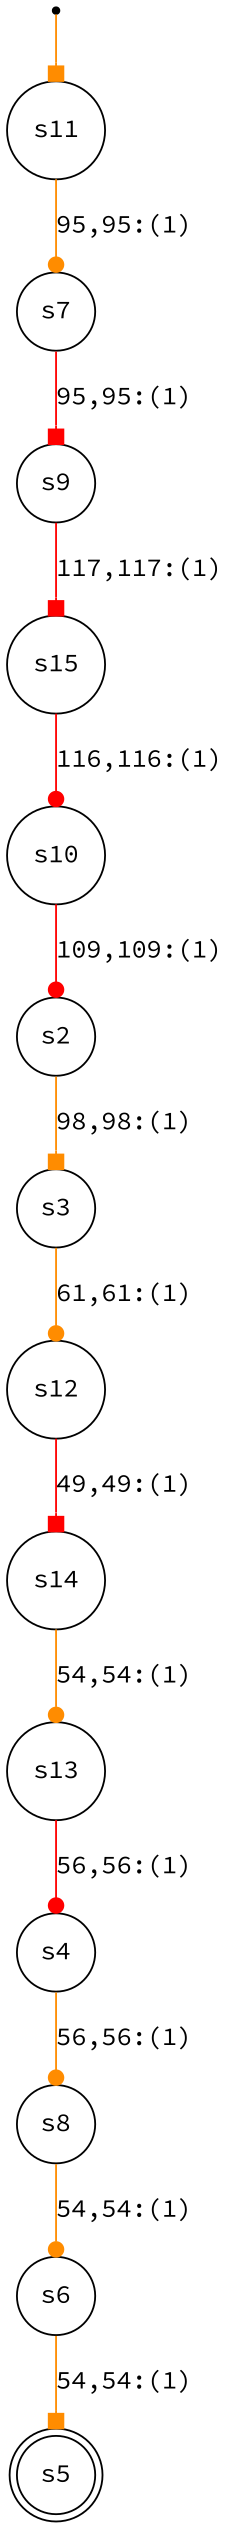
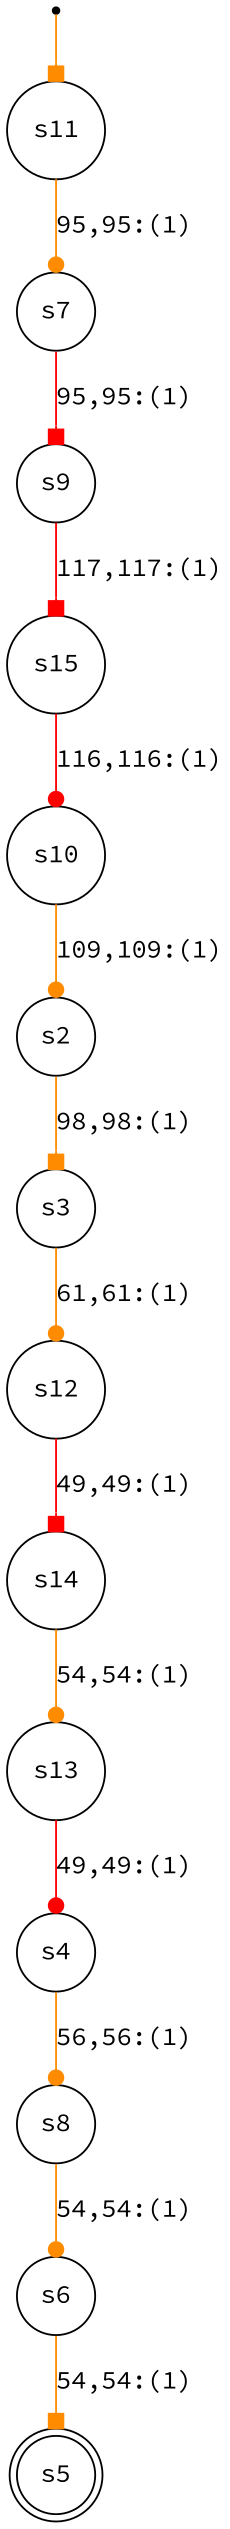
edge "s10" -> "s2": color red -> darkorange
edge "s13" -> "s4": label "56,56:(1)" -> "49,49:(1)"
